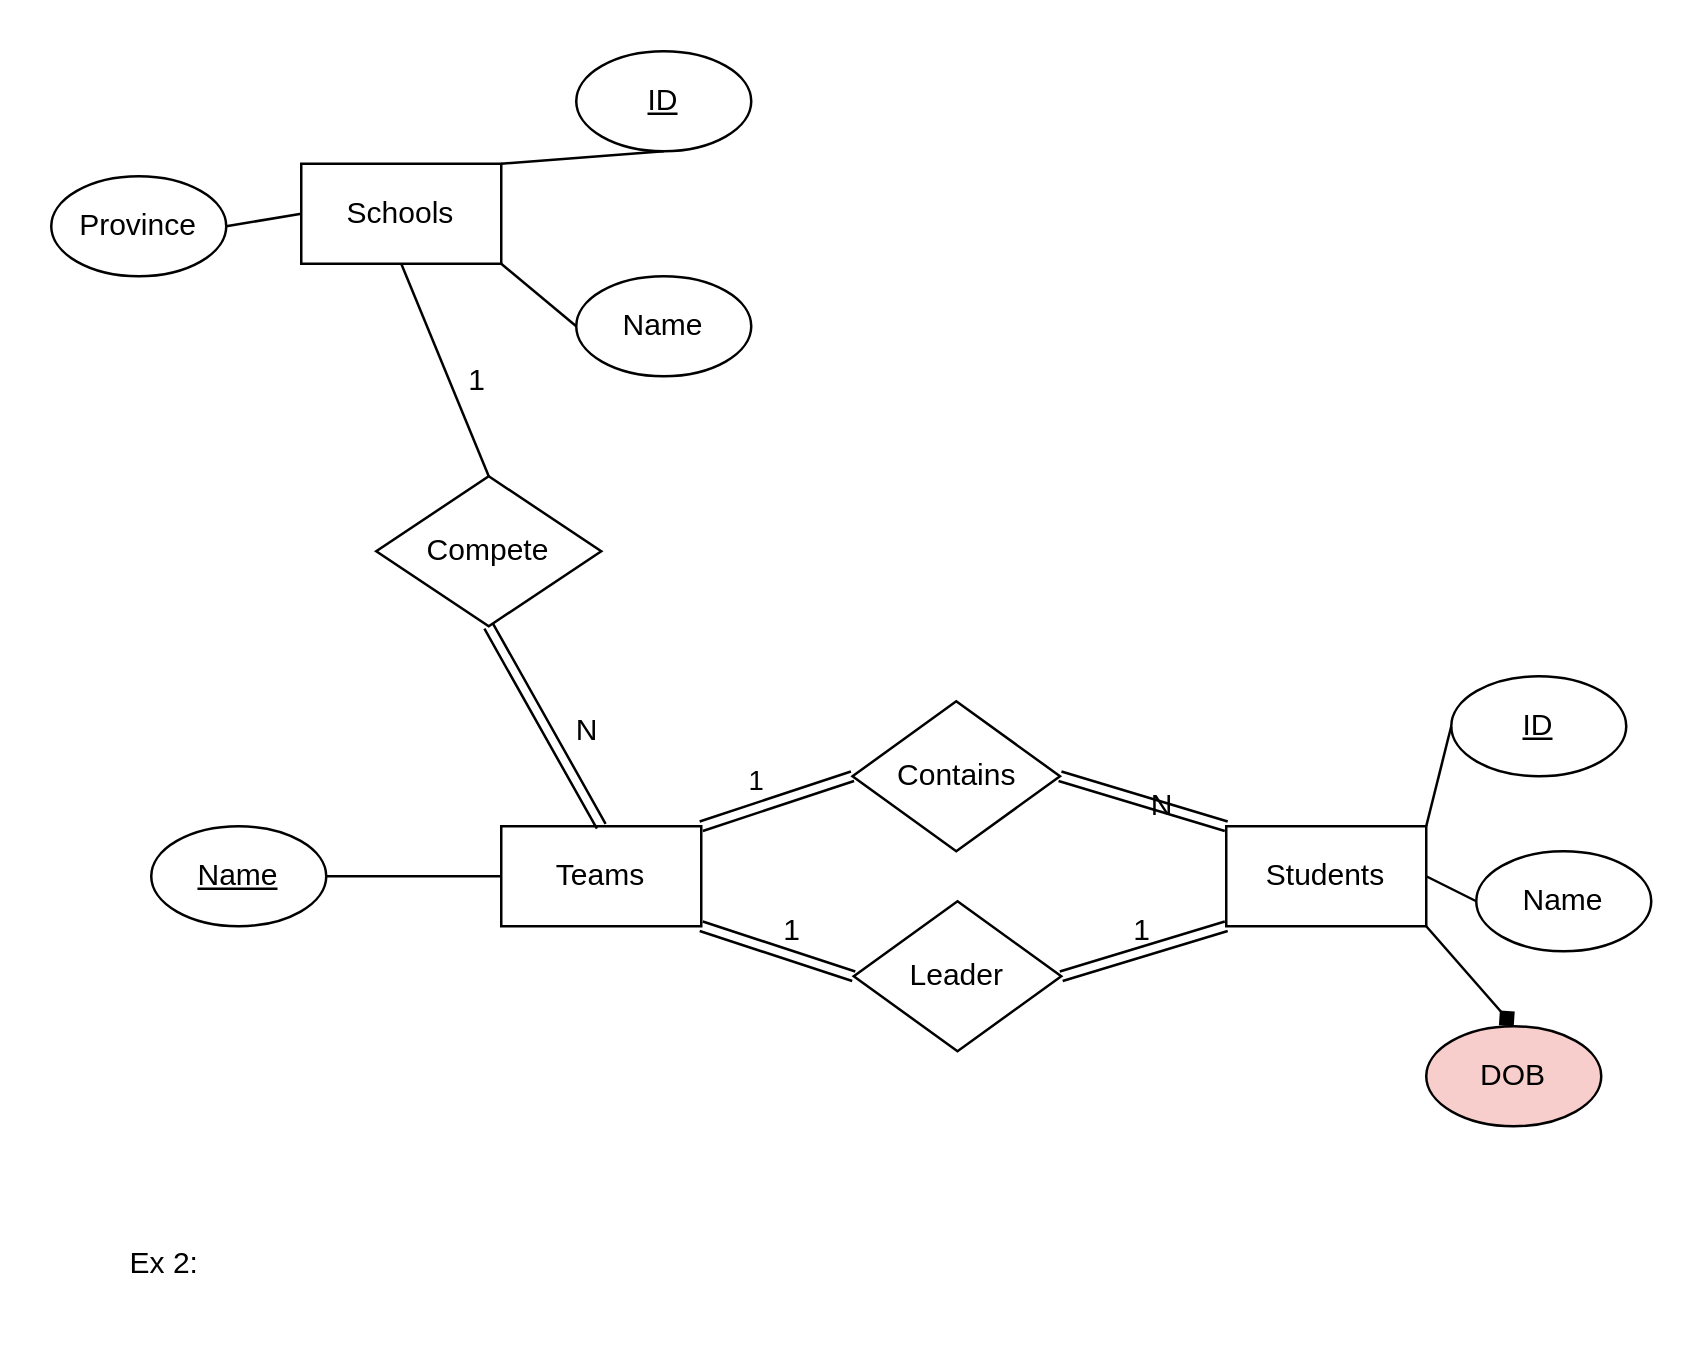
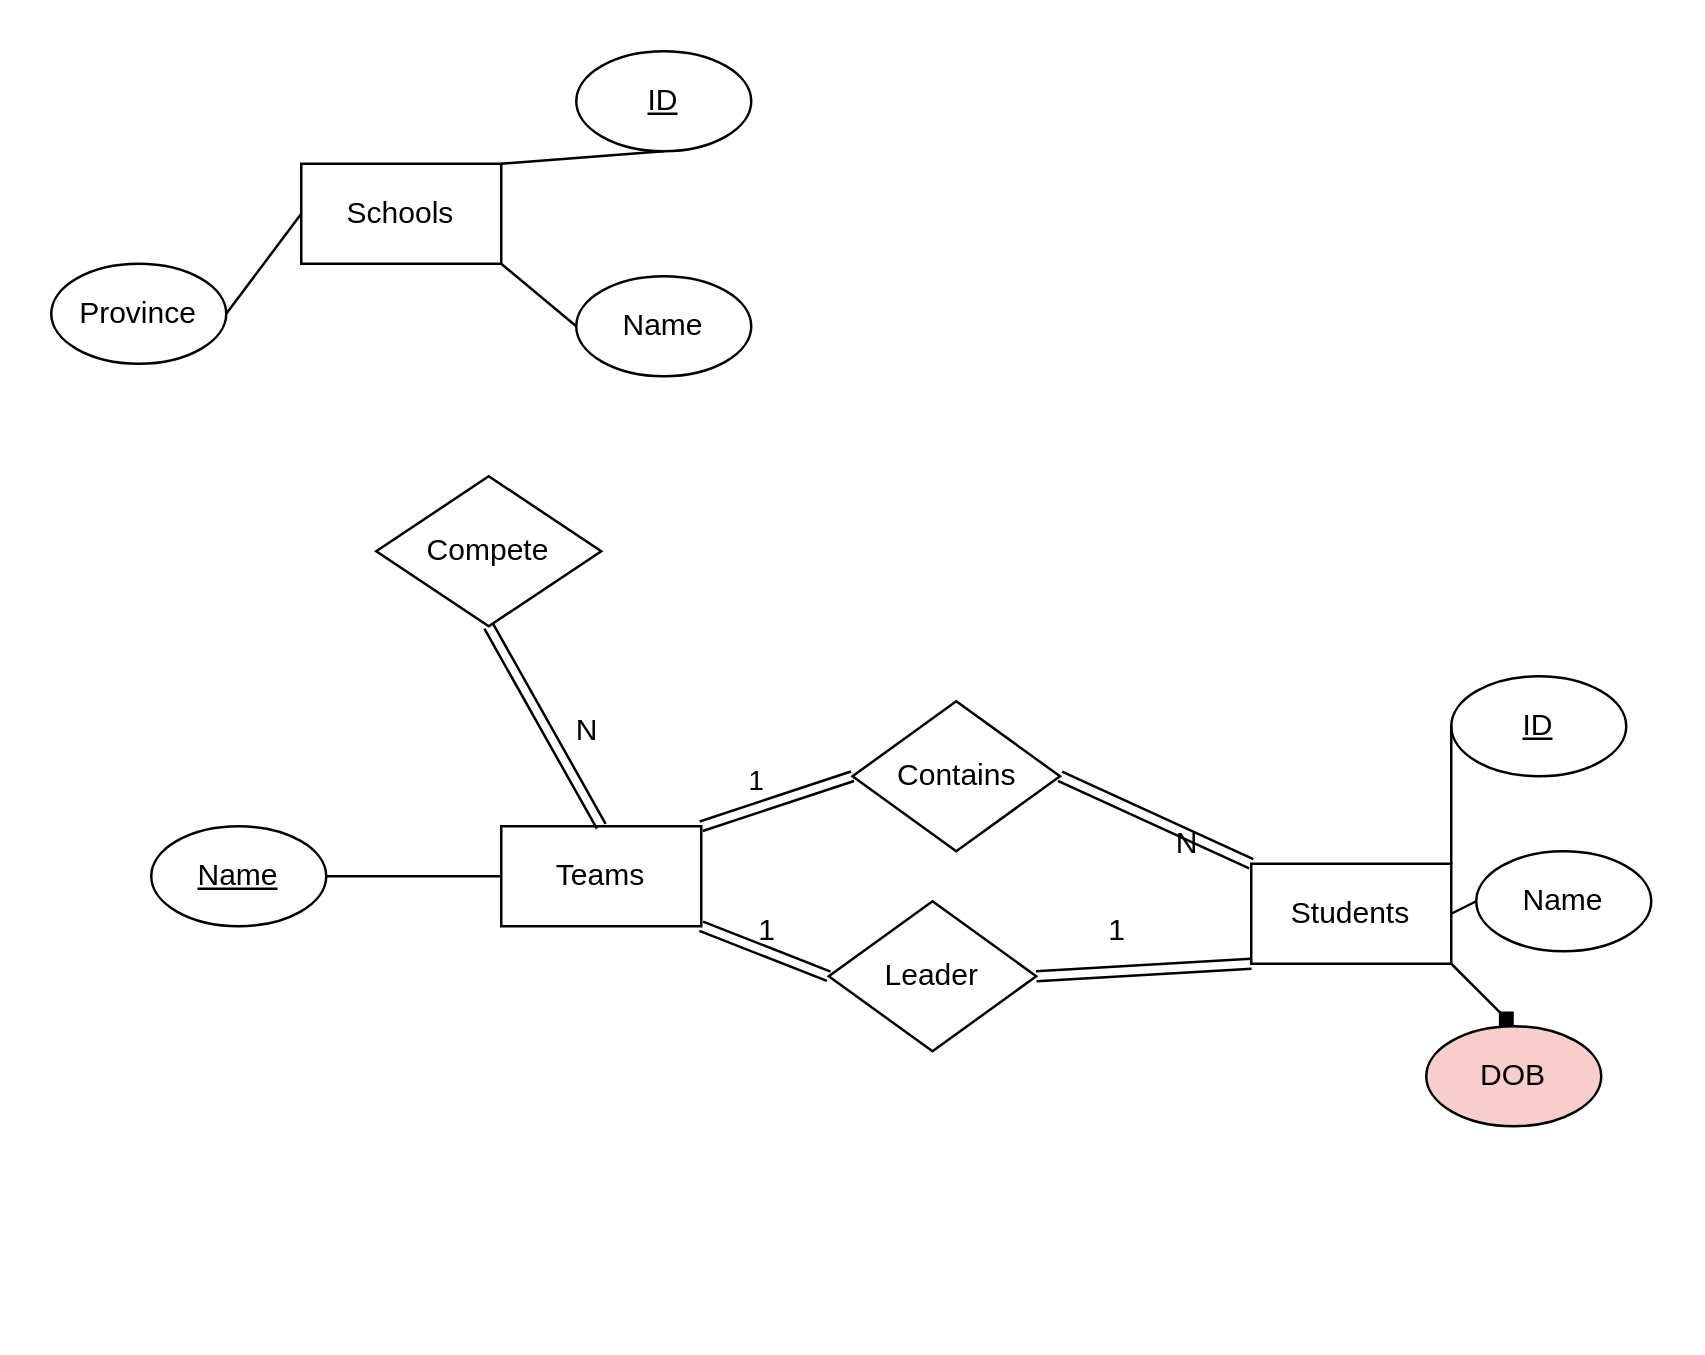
node "Province": moved (139, 226) -> (139, 314)
edge "Schools" -- "Compete": removed, label "1"
node "Students": moved (1326, 876) -> (1351, 914)
node "Leader": moved (958, 976) -> (933, 976)
node "Ex 2:": removed
